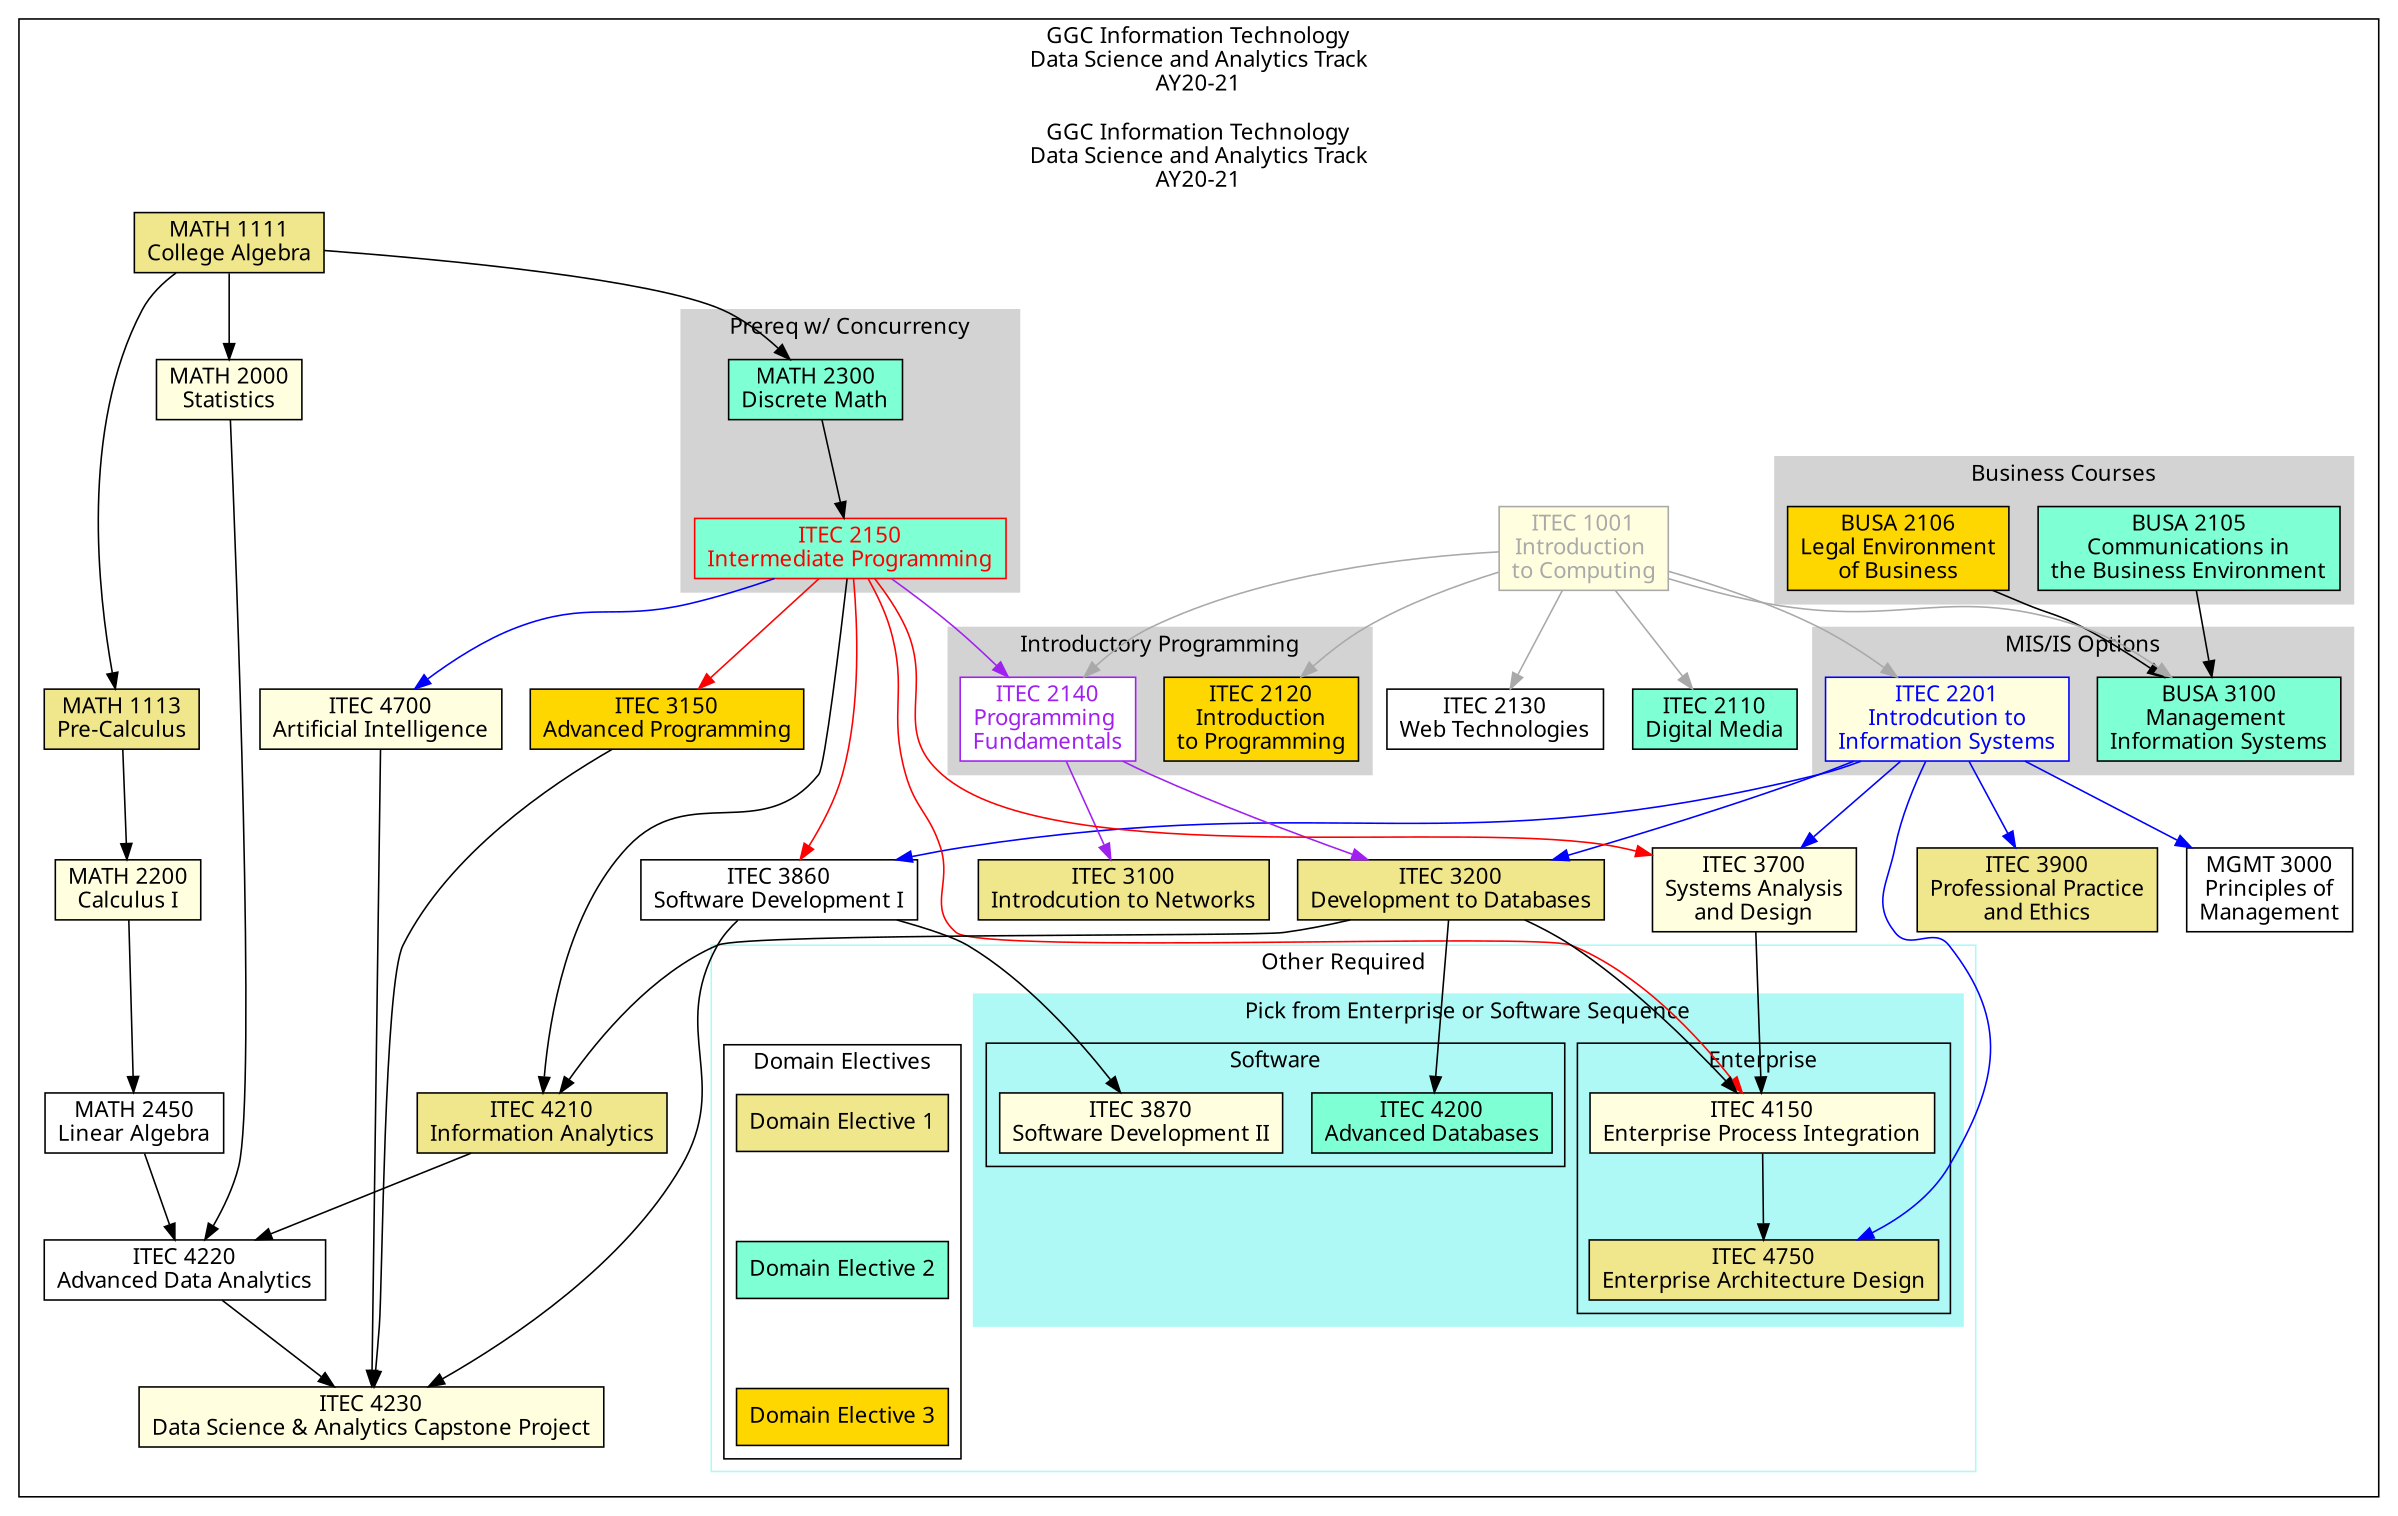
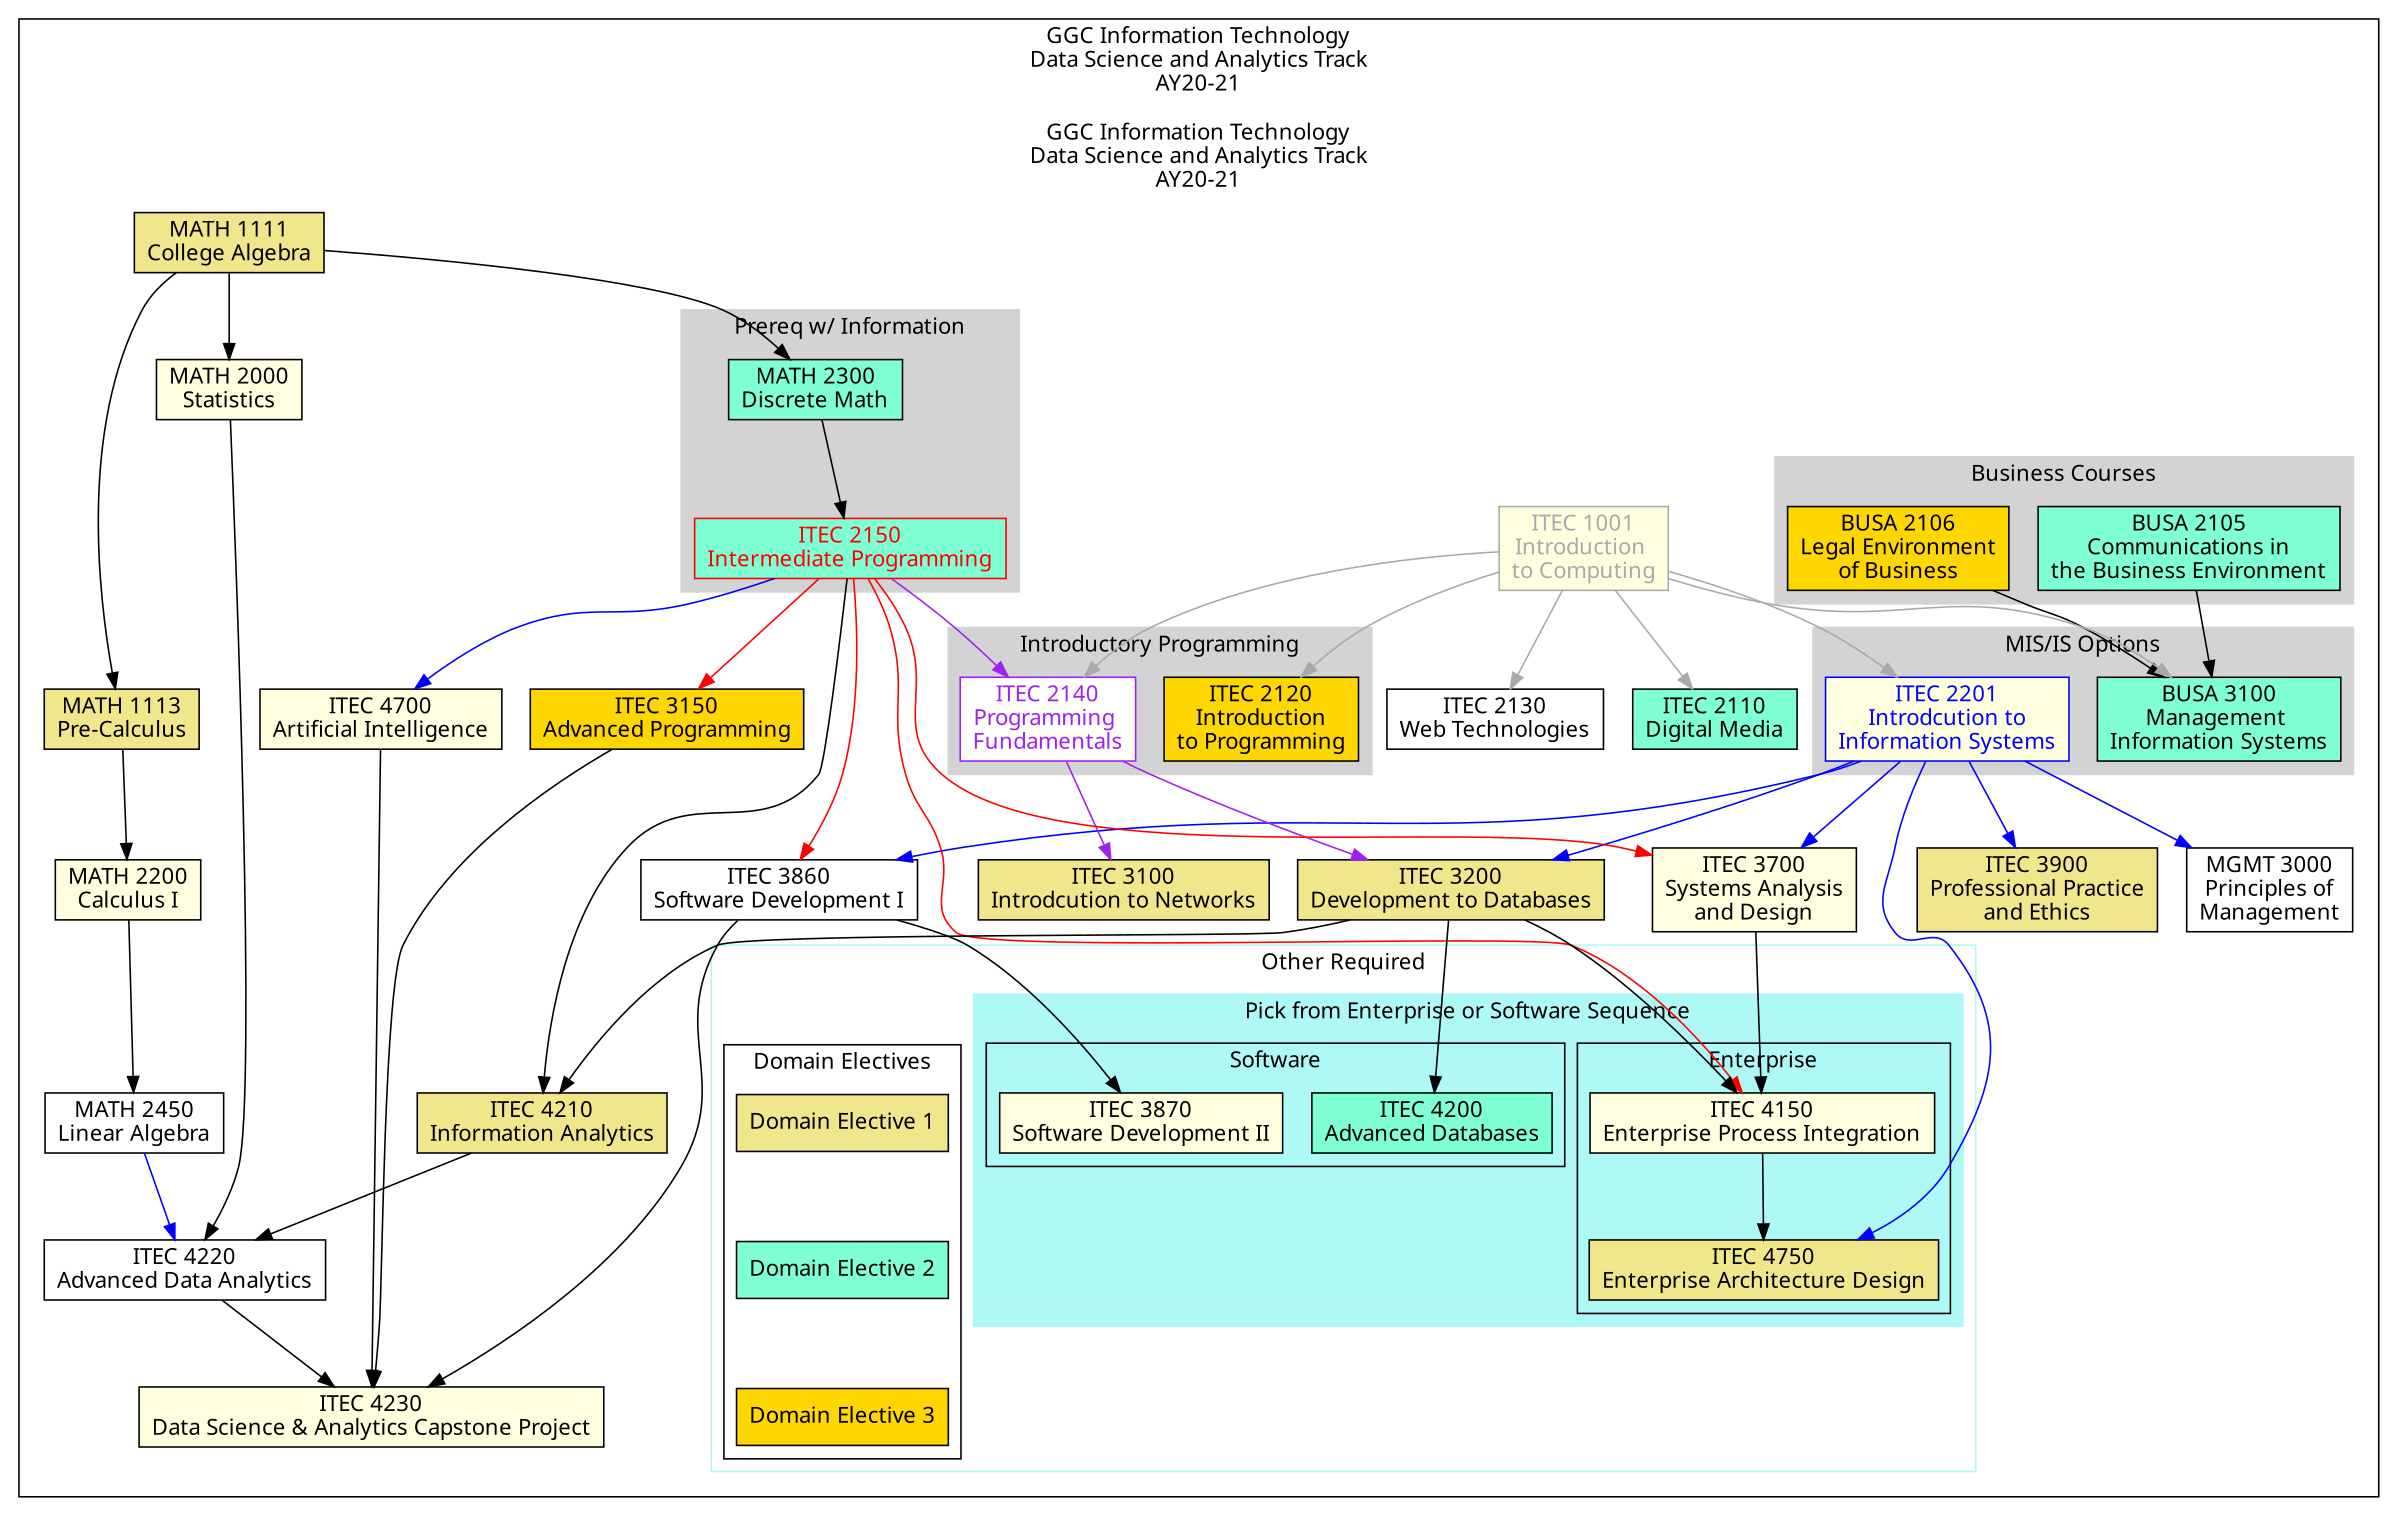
cluster "Prereq w/ Concurrency": label "Prereq w/ Concurrency" -> "Prereq w/ Information"
edge "MATH 2450 Linear Algebra" -> "ITEC 4220 Advanced Data Analytics": color black -> blue
